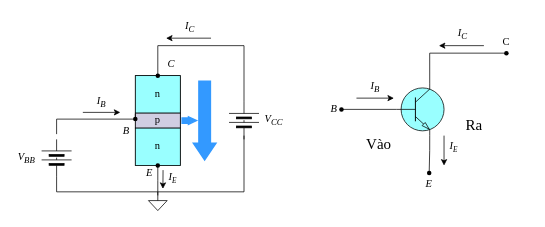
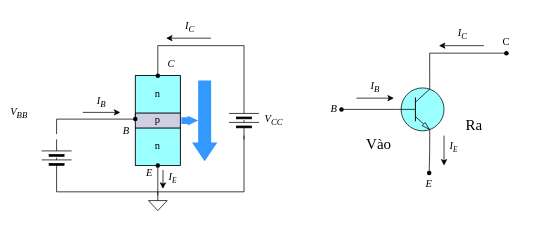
node "VBB": moved (27, 158) -> (19, 113)
